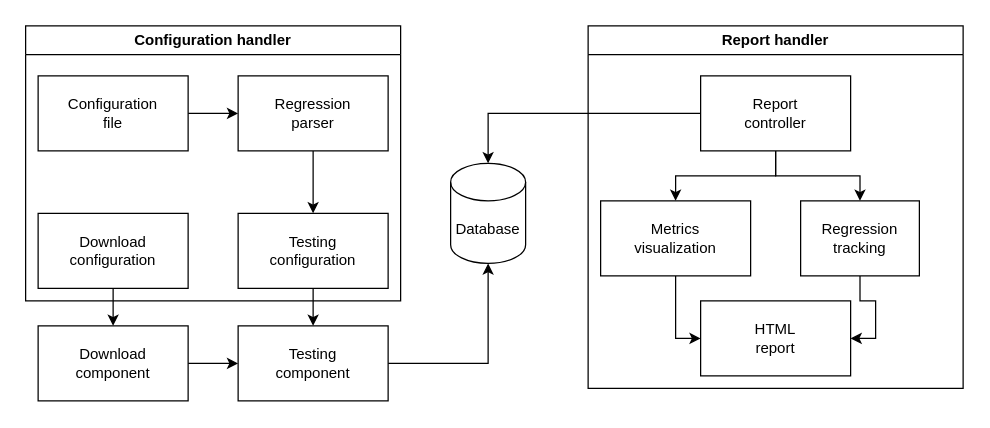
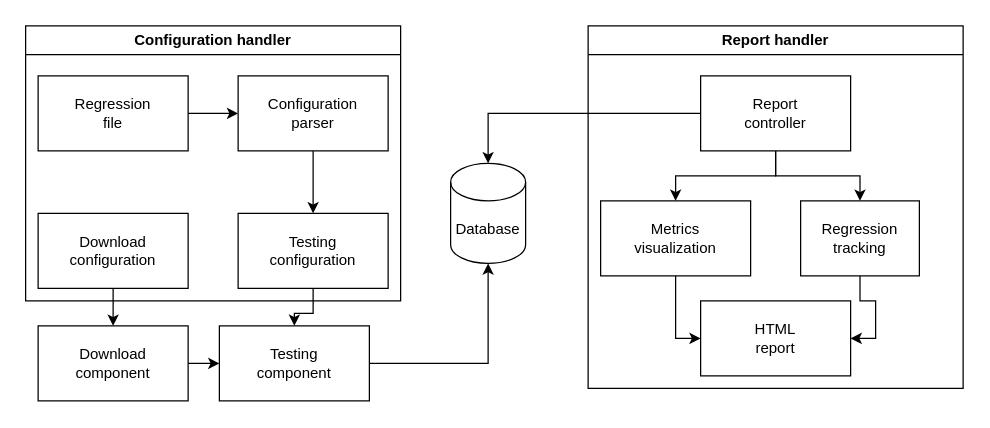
node "Configuration file": label "Configuration file" -> "Regression file"
node "Regression parser": label "Regression parser" -> "Configuration parser"
node "Testing component": moved (313, 363) -> (294, 363)
